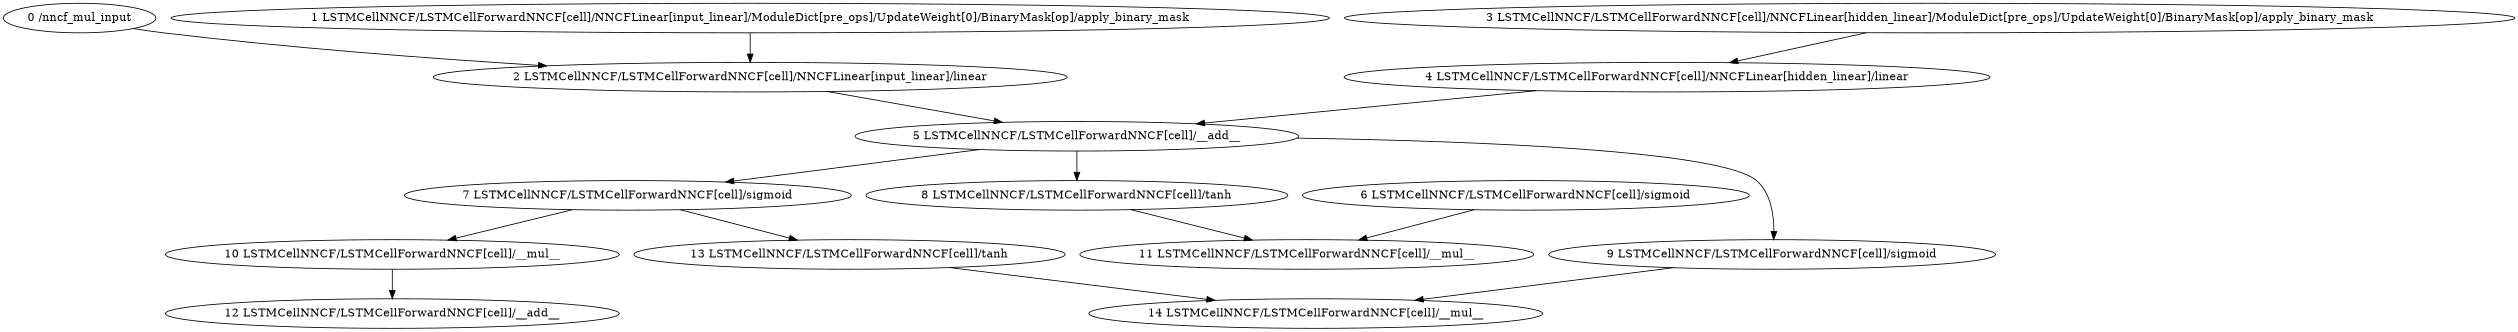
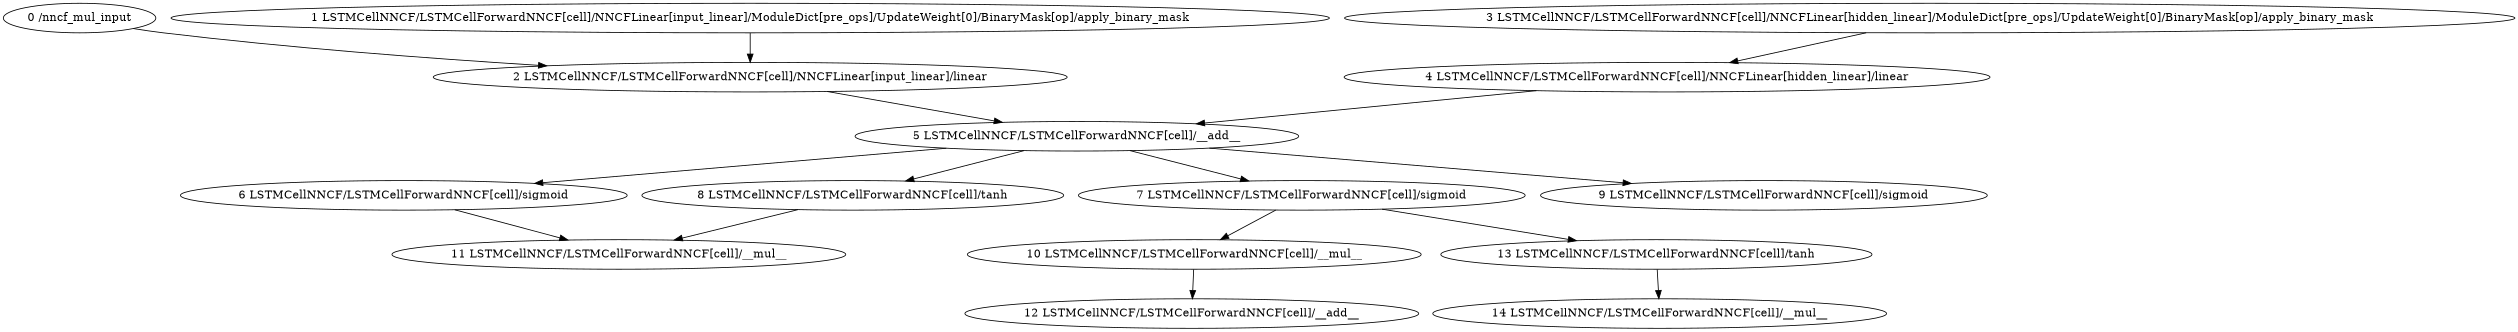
edge "5 LSTMCellNNCF/LSTMCellForwardNNCF[cell]/__add__" -> "6 LSTMCellNNCF/LSTMCellForwardNNCF[cell]/sigmoid": added
edge "9 LSTMCellNNCF/LSTMCellForwardNNCF[cell]/sigmoid" -> "14 LSTMCellNNCF/LSTMCellForwardNNCF[cell]/__mul__": removed
